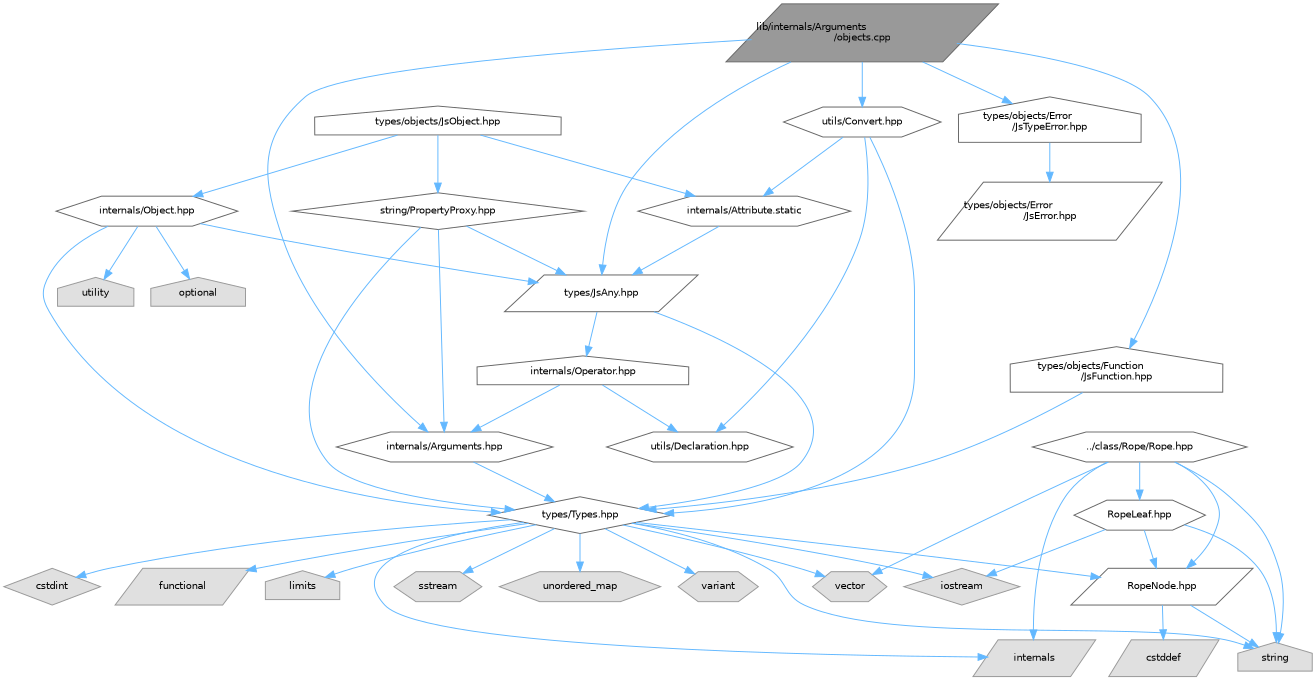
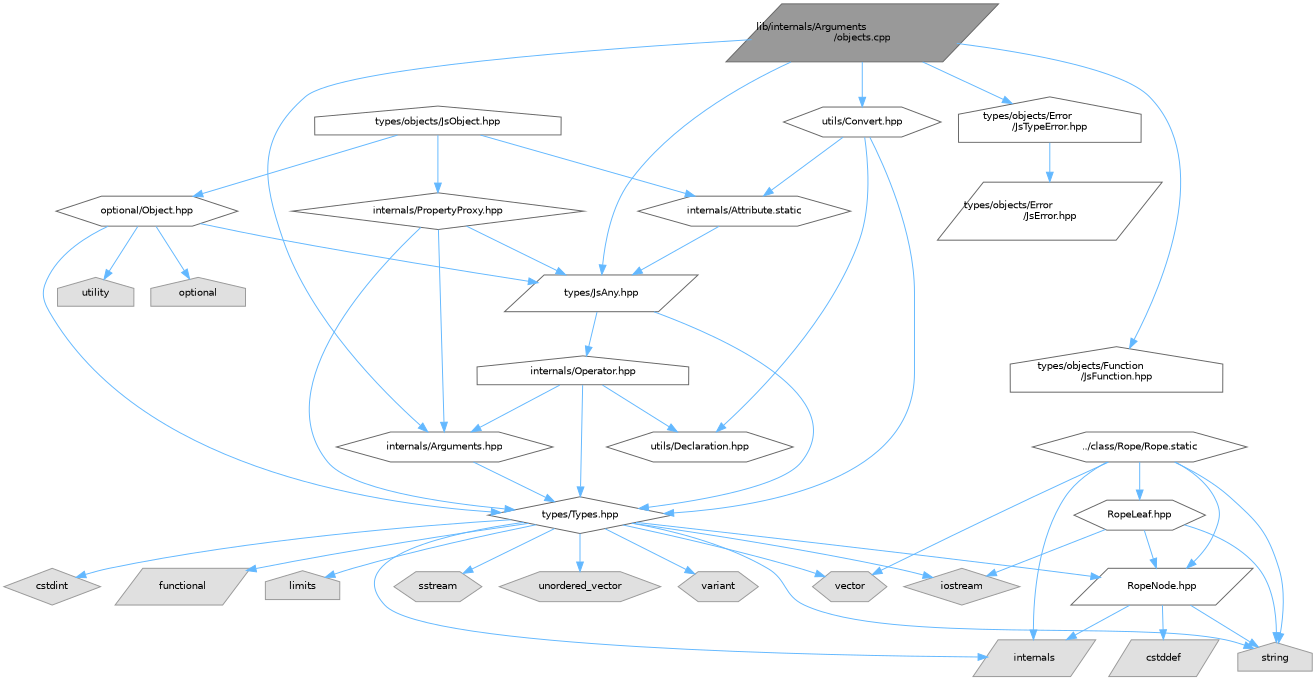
node "internals/Object.hpp": label "internals/Object.hpp" -> "optional/Object.hpp"
node "string/PropertyProxy.hpp": label "string/PropertyProxy.hpp" -> "internals/PropertyProxy.hpp"
node "../class/Rope/Rope.hpp": label "../class/Rope/Rope.hpp" -> "../class/Rope/Rope.static"
edge "types/objects/Function /JsFunction.hpp" -> "types/Types.hpp": now "internals/Operator.hpp" -> "types/Types.hpp"
node "unordered_map": label "unordered_map" -> "unordered_vector"
edge "RopeNode.hpp" -> "internals": added
